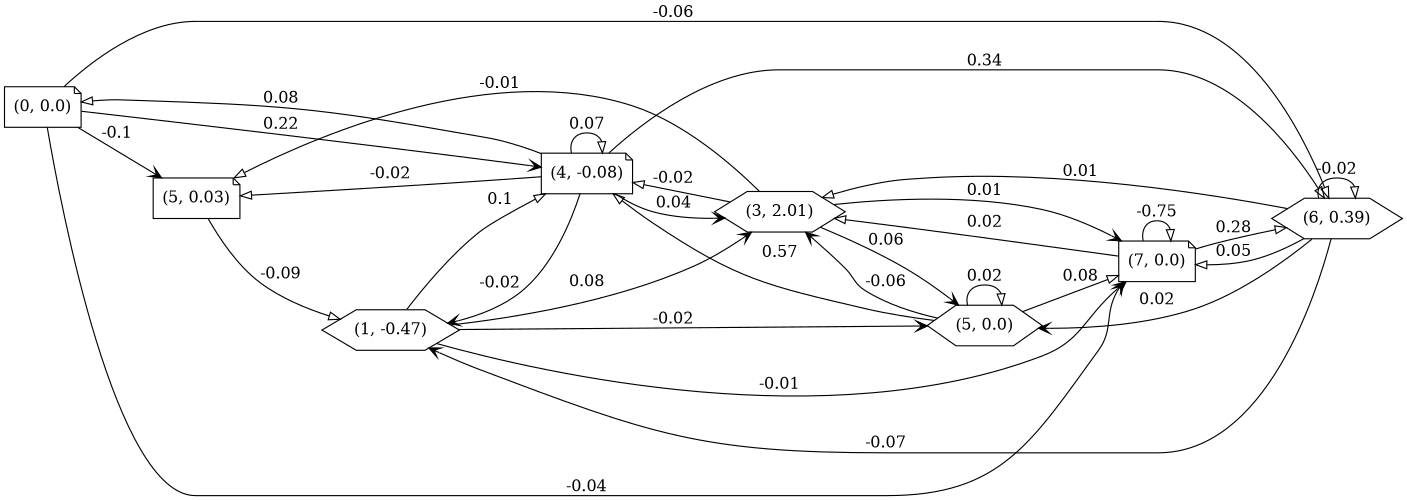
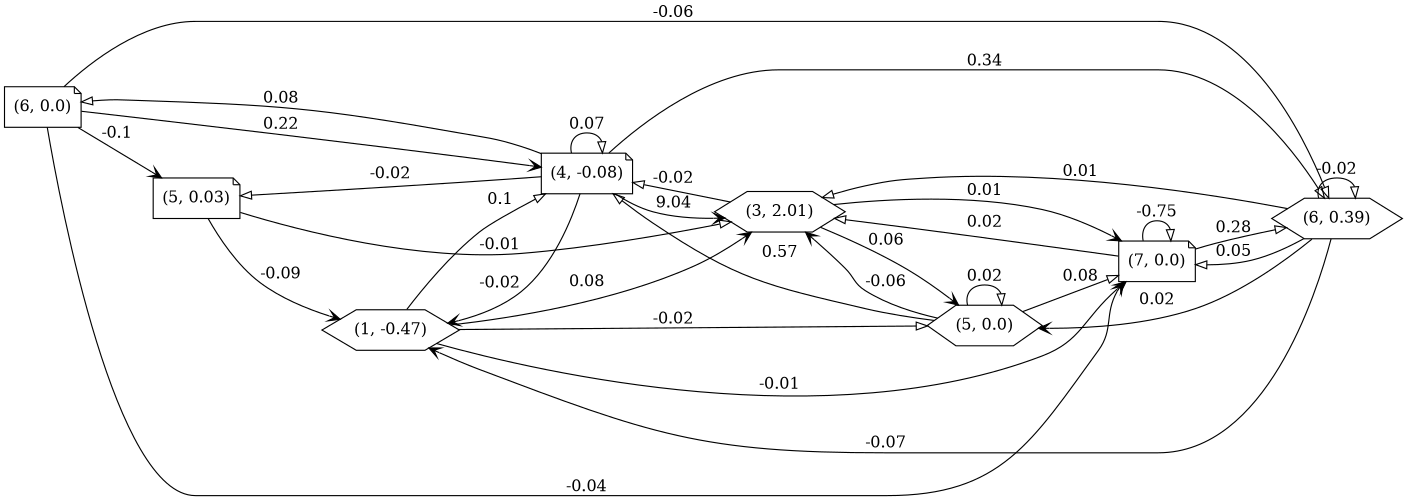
edge "(3, 2.01)" -> "(5, 0.03)": reversed
node "(0, 0.0)": label "(0, 0.0)" -> "(6, 0.0)"
edge "(4, -0.08)" -> "(3, 2.01)": label "0.04" -> "9.04"
edge "(5, 0.03)" -> "(1, -0.47)": arrowhead onormal -> vee
edge "(1, -0.47)" -> "(5, 0.0)": arrowhead vee -> onormal
